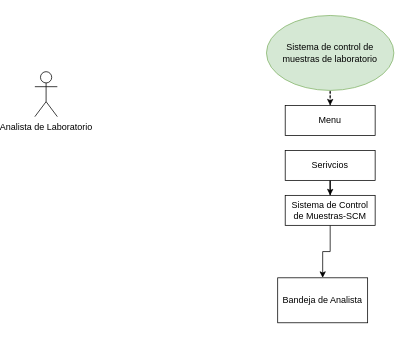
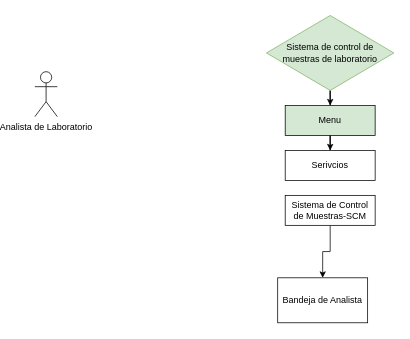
node "Sistema de control de muestras de laboratorio": shape ellipse -> diamond
edge "Sistema de control de muestras de laboratorio" -> "Menu": style dashed -> solid
node "Menu": fillcolor #ffffff -> #d5e8d4
edge "Menu" -> "Serivcios": added
edge "Serivcios" -> "Sistema de Control de Muestras-SCM": removed
